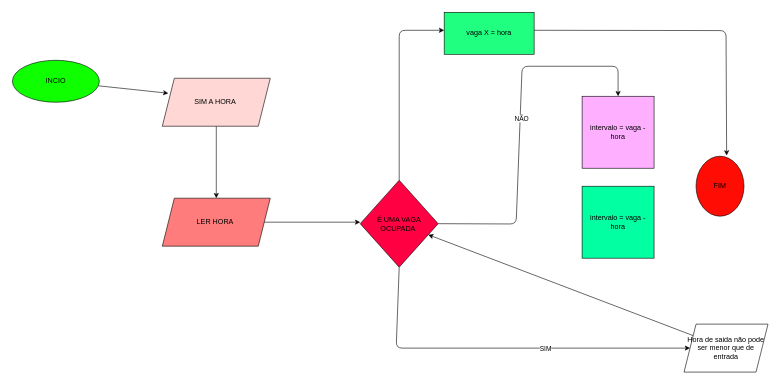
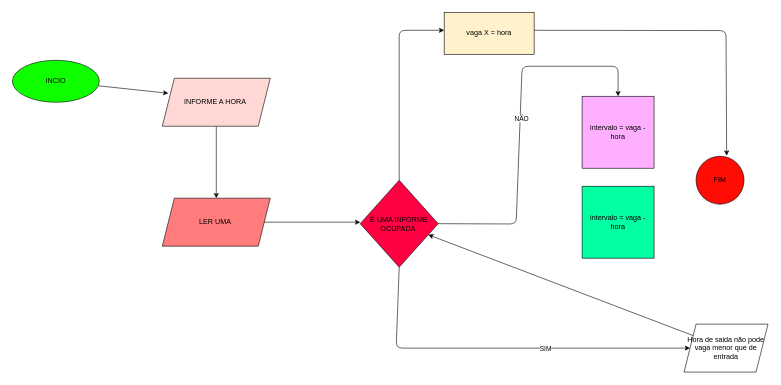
node "vaga X = hora": fillcolor #21ff81 -> #fff2cc
node "SIM A HORA": label "SIM A HORA" -> "INFORME A HORA"
node "FIM": size 48x60 -> 48x48
node "LER HORA": label "LER HORA" -> "LER UMA"
node "É UMA VAGA OCUPADA": label "É UMA VAGA OCUPADA" -> "É UMA INFORME OCUPADA"
node "Hora de saida não pode ser menor que de entrada": label "Hora de saida não pode ser menor que de entrada" -> "Hora de saida não pode vaga menor que de entrada"
